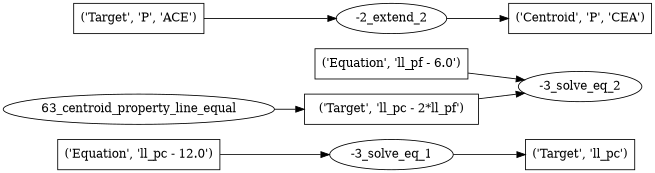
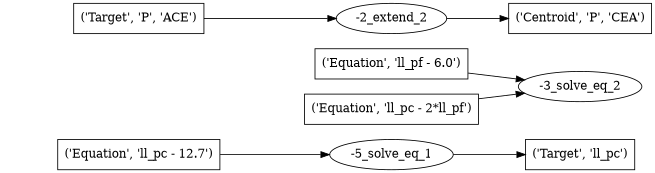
node "63_centroid_property_line_equal": removed
node "('Target', 'll_pc - 2*ll_pf')": label "('Target', 'll_pc - 2*ll_pf')" -> "('Equation', 'll_pc - 2*ll_pf')"
node "('Equation', 'll_pc - 12.0')": label "('Equation', 'll_pc - 12.0')" -> "('Equation', 'll_pc - 12.7')"
node "-3_solve_eq_1": label "-3_solve_eq_1" -> "-5_solve_eq_1"
